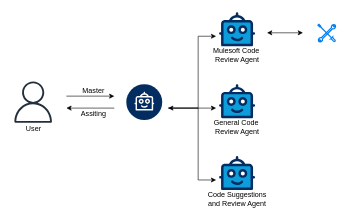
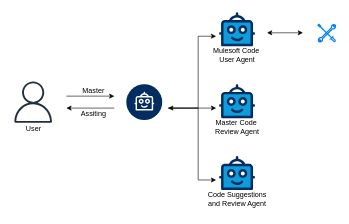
node "Mulesoft Code Review Agent": label "Mulesoft Code Review Agent" -> "Mulesoft Code User Agent"
node "General Code Review Agent": label "General Code Review Agent" -> "Master Code Review Agent"
